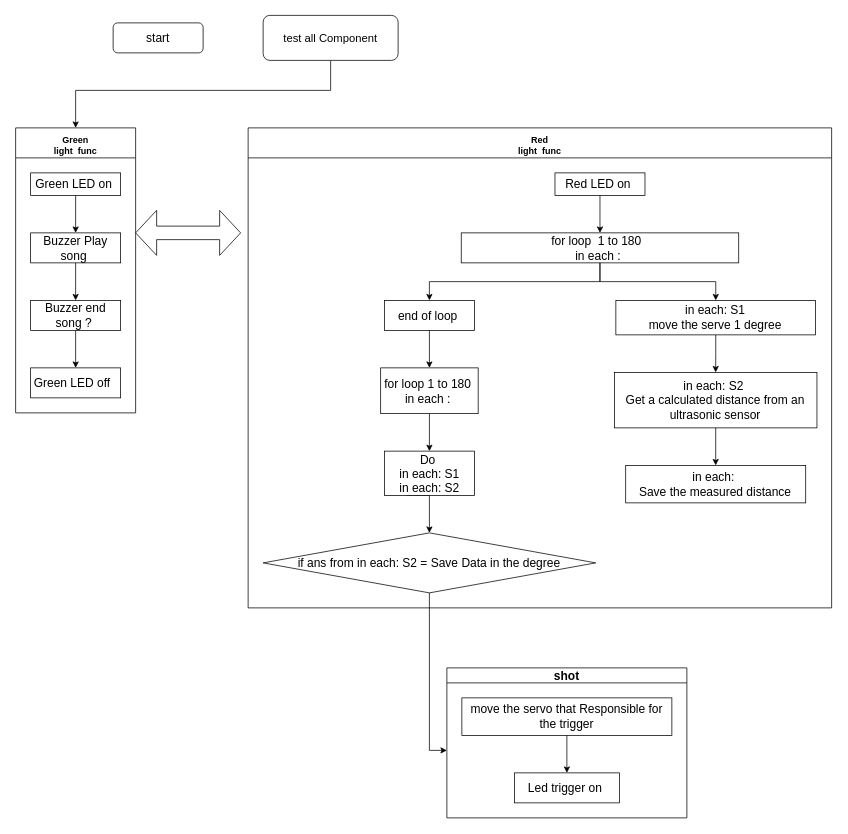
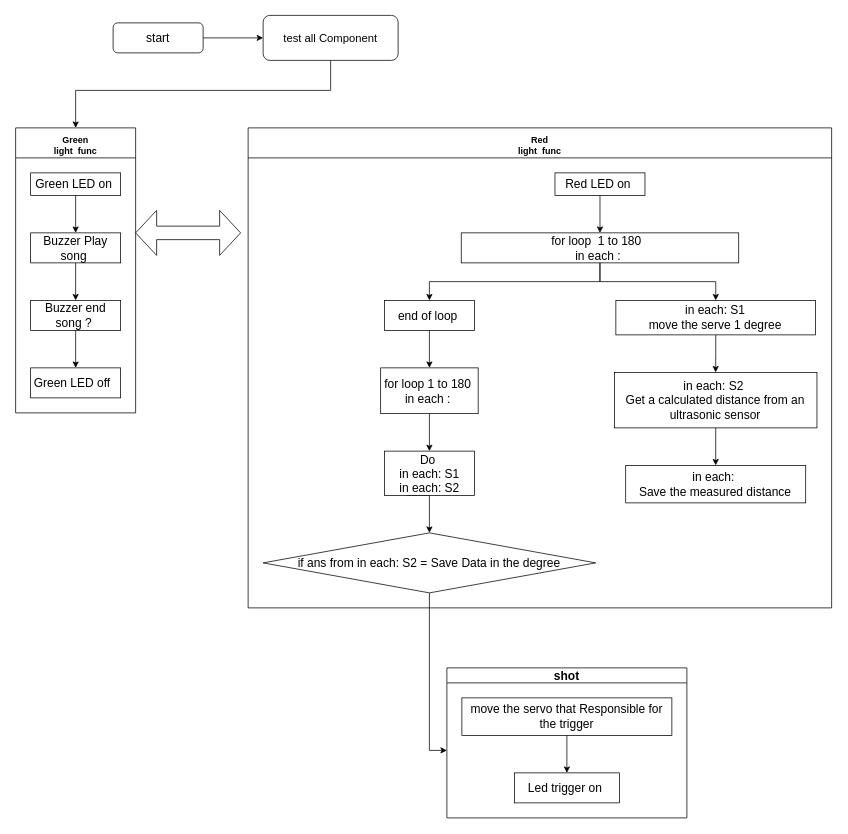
edge "start" -> "test all Component": added
